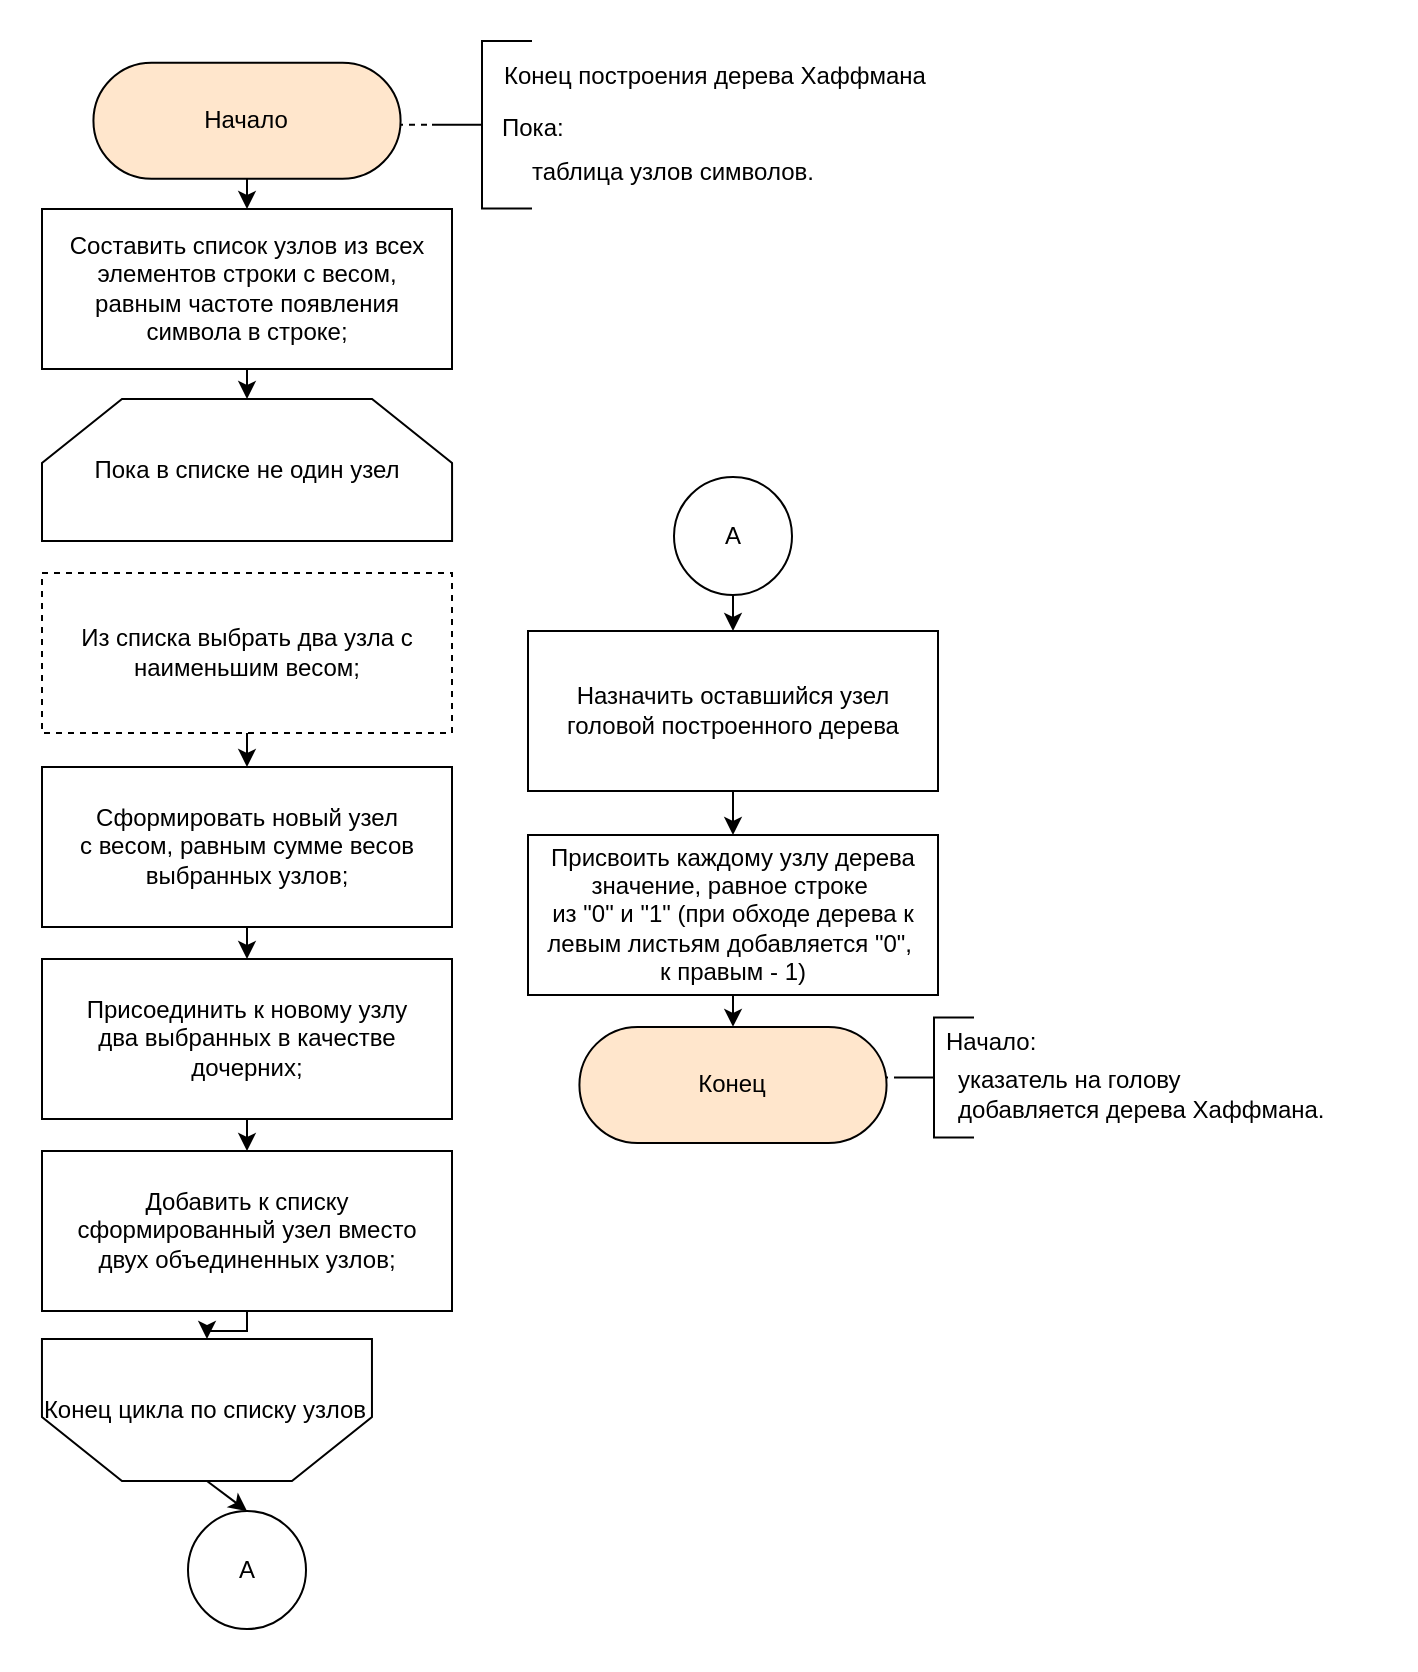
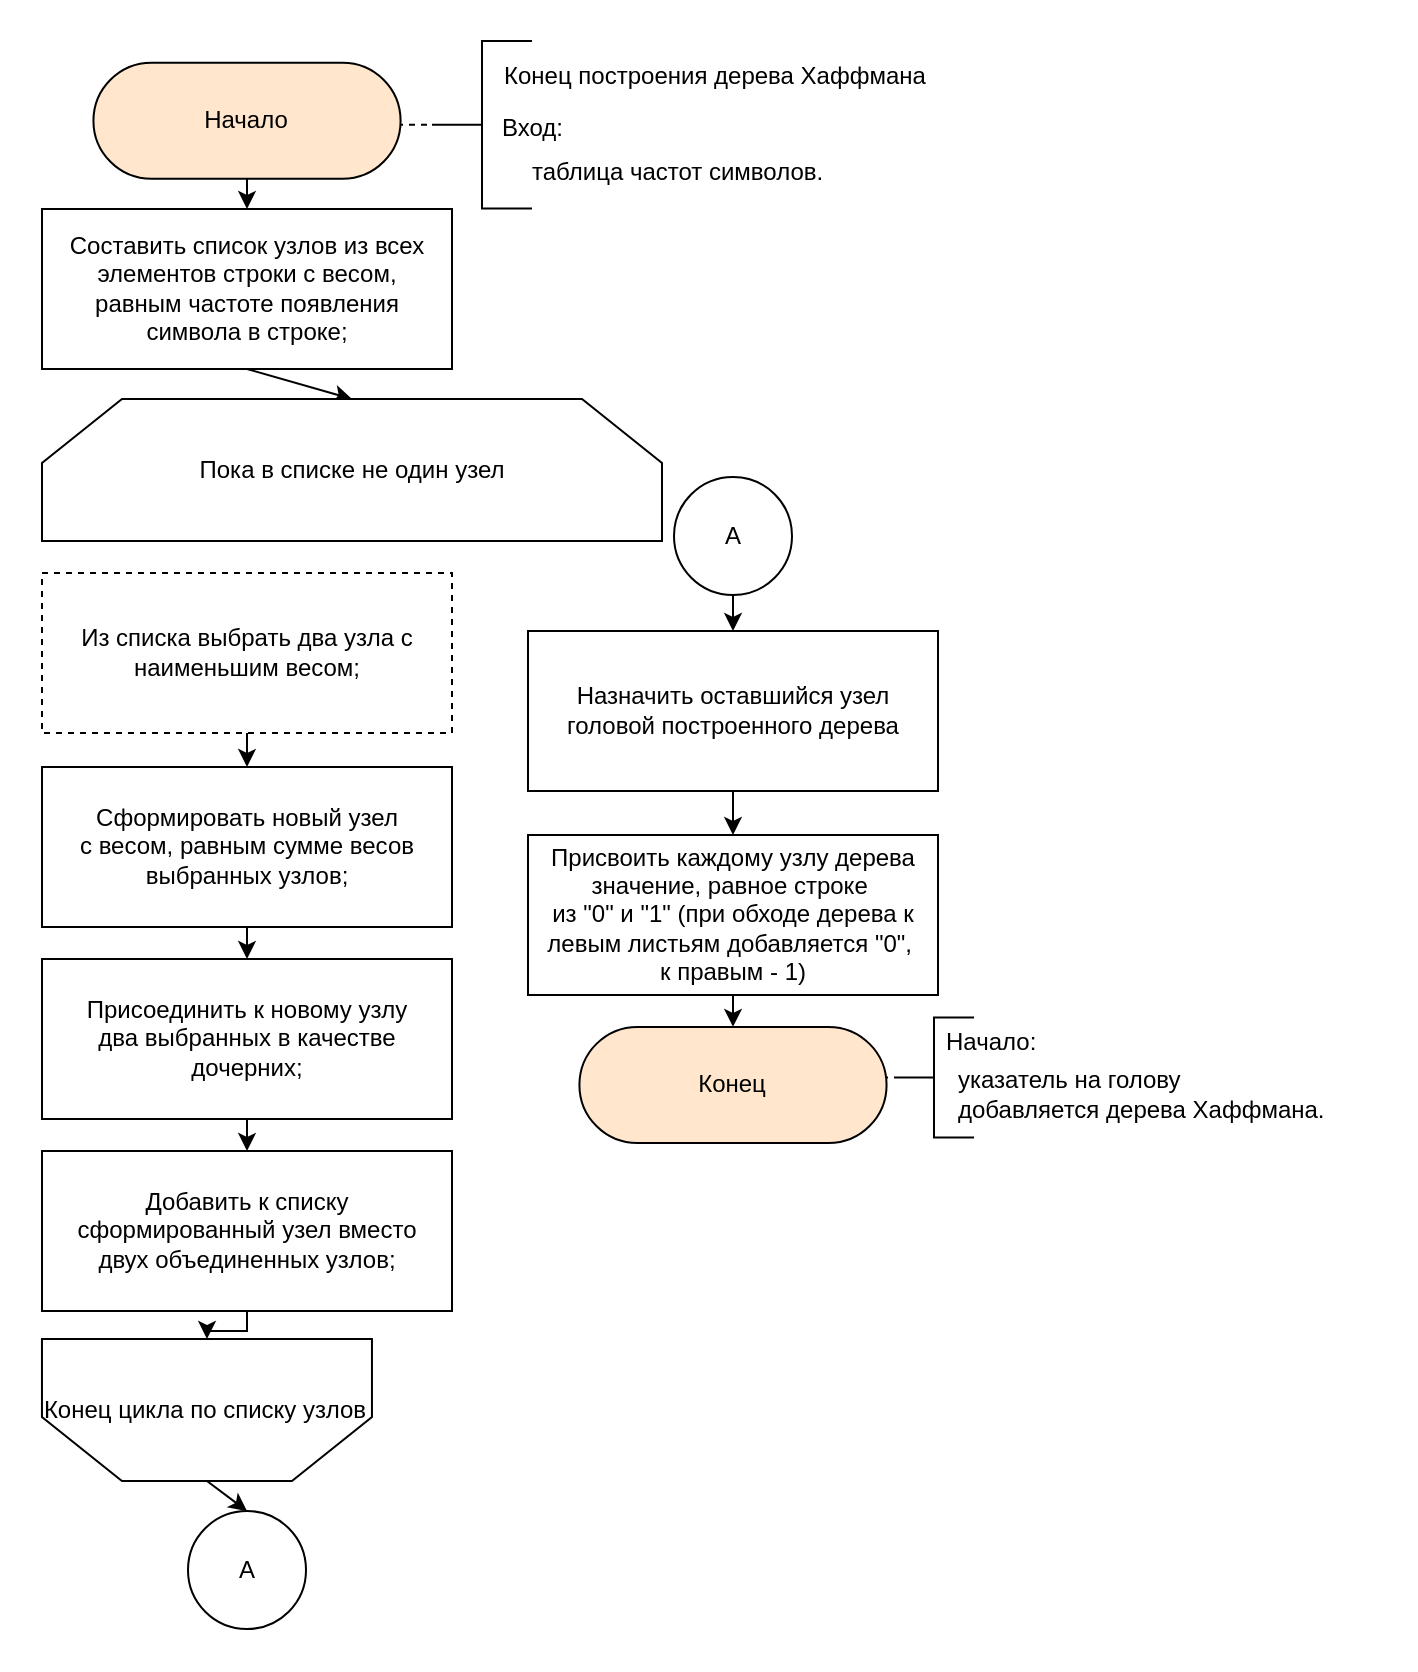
node "Пока:": label "Пока:" -> "Вход:"
node "таблица узлов символов.": label "таблица узлов символов." -> "таблица частот символов."
node "Пока в списке не один узел": size 410x142 -> 620x142
